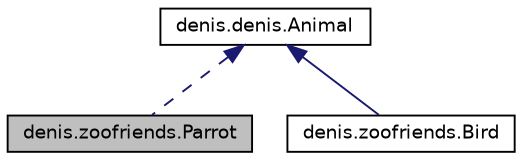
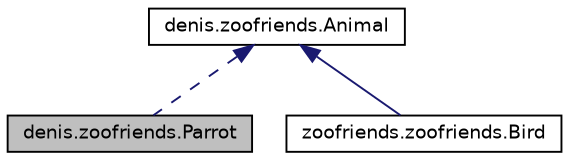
node "denis.denis.Animal": label "denis.denis.Animal" -> "denis.zoofriends.Animal"
node "denis.zoofriends.Bird": label "denis.zoofriends.Bird" -> "zoofriends.zoofriends.Bird"
